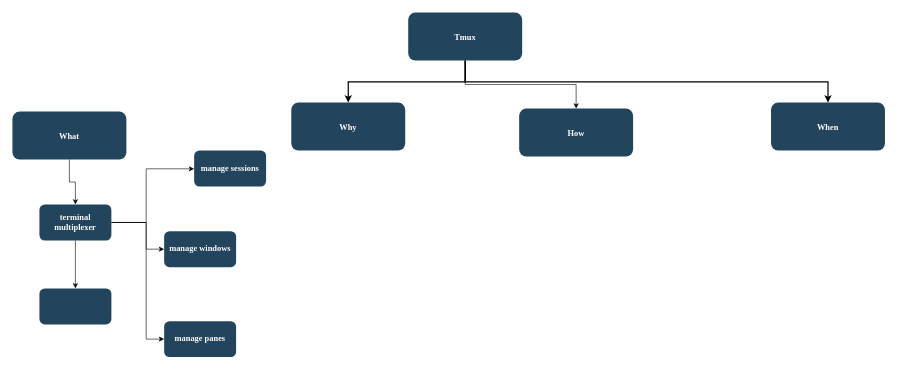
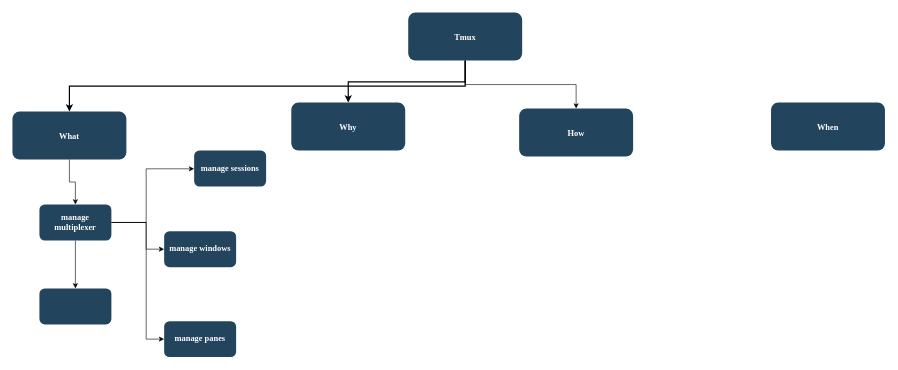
edge "Tmux" -> "When": removed
edge "Tmux" -> "What": added
node "terminal multiplexer": label "terminal multiplexer" -> "manage multiplexer"
